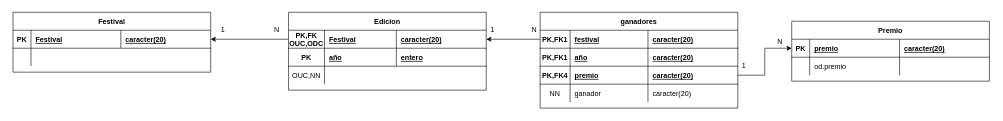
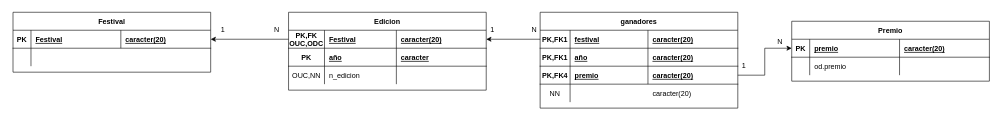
node "entero": label "entero" -> "caracter"
node "n_edicion": added
node "ganador": removed
